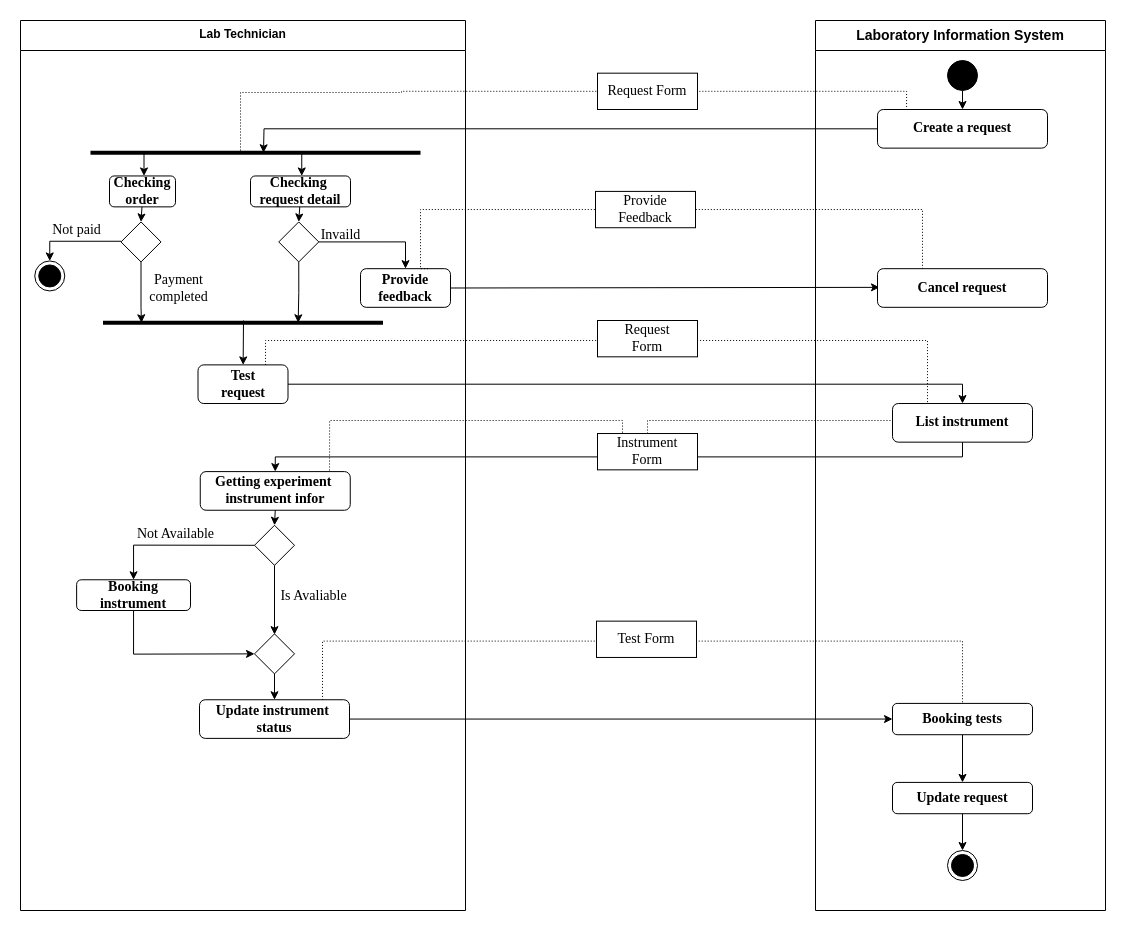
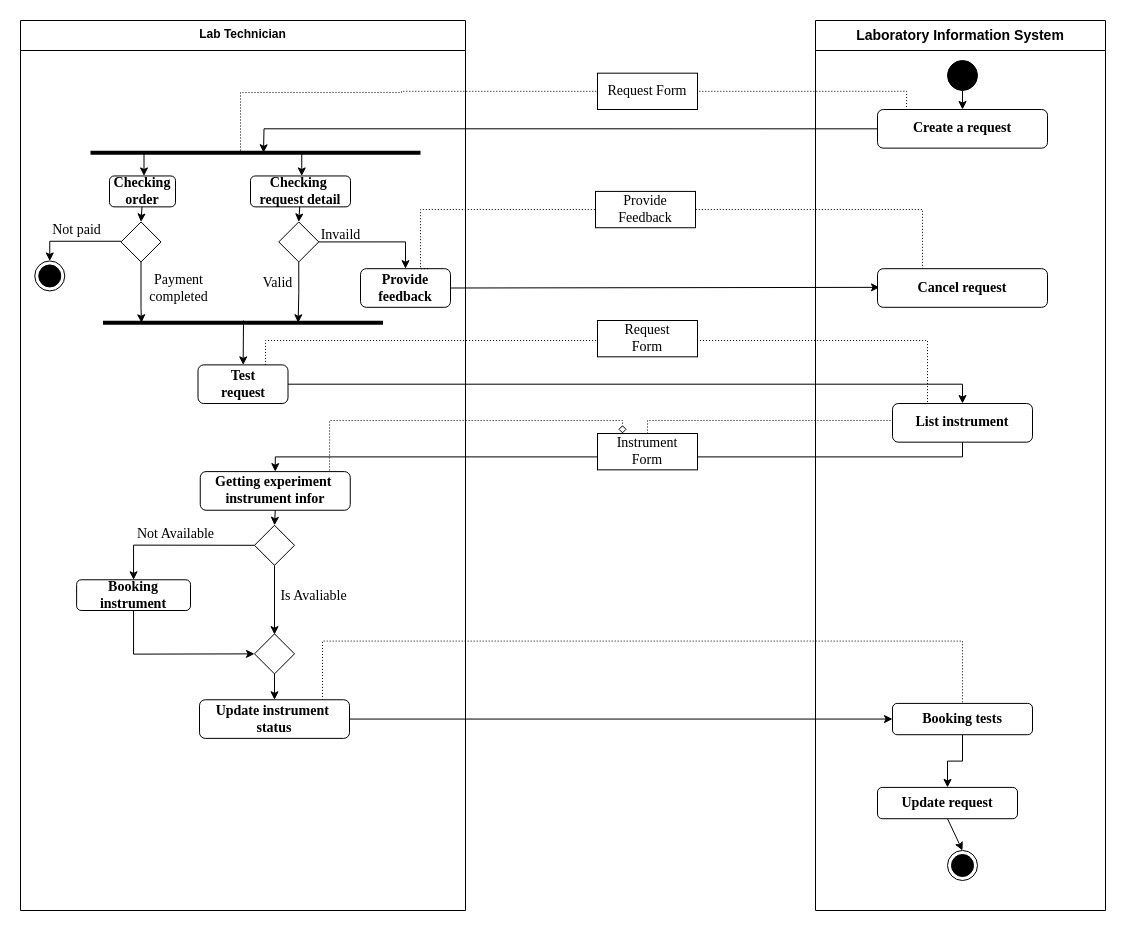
node "Valid": added
edge "InstrumentForm" -- "Getting experiment instrument infor": arrowhead none -> diamond
node "Test Form": removed
node "Update request": moved (963, 798) -> (948, 803)
